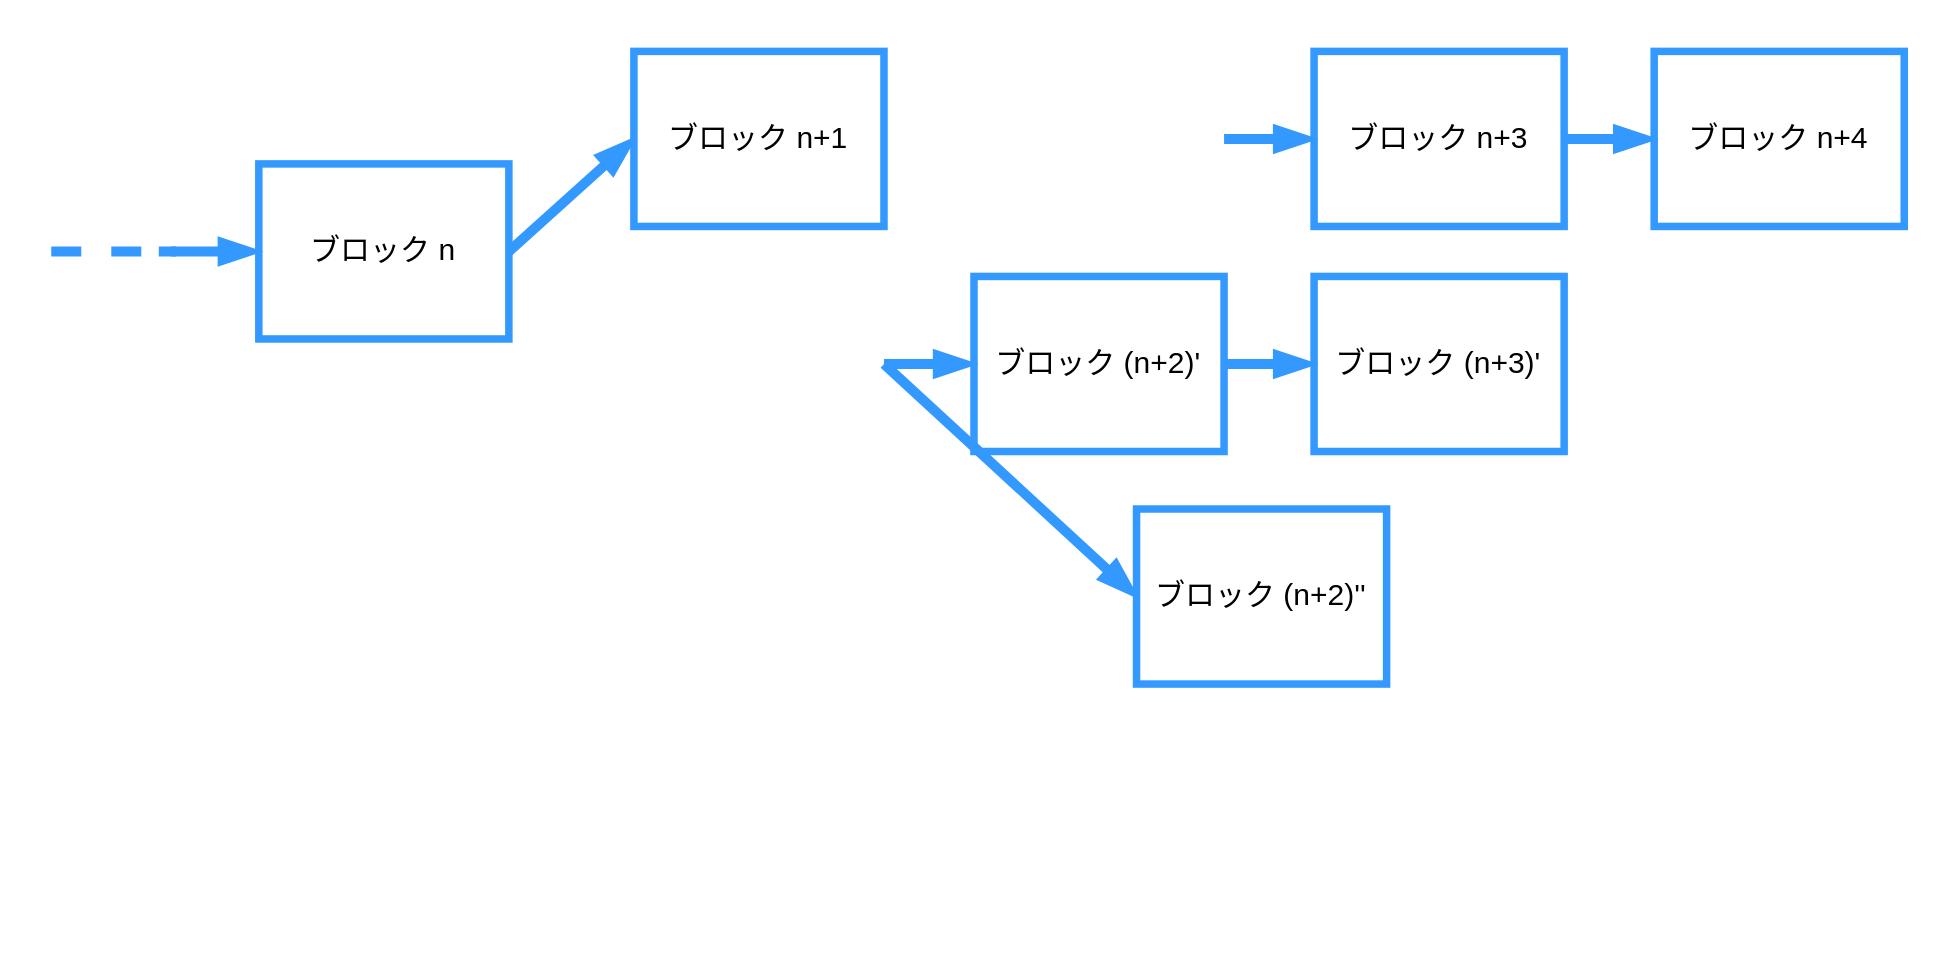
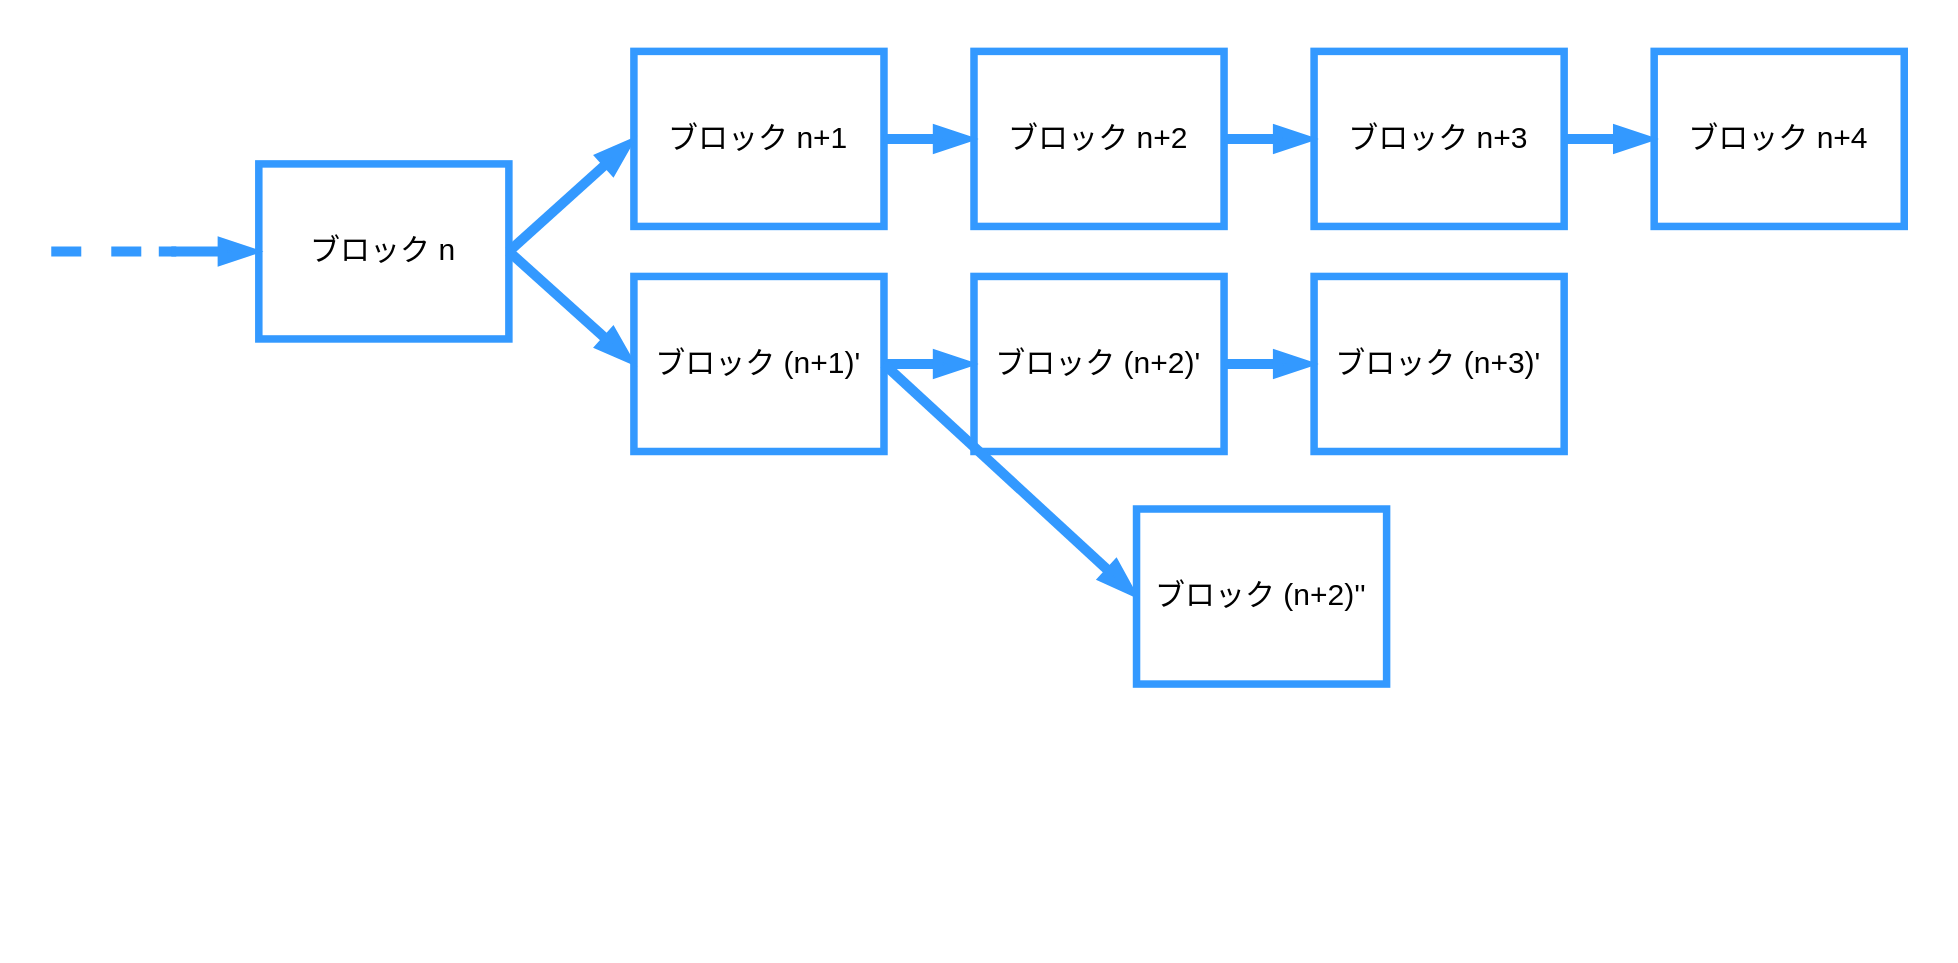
edge "ブロック n+1" -> "ブロック n+2": added
node "ブロック n+2": added
edge "ブロック n" -> "ブロック (n+1)'": added
node "ブロック (n+1)'": added
